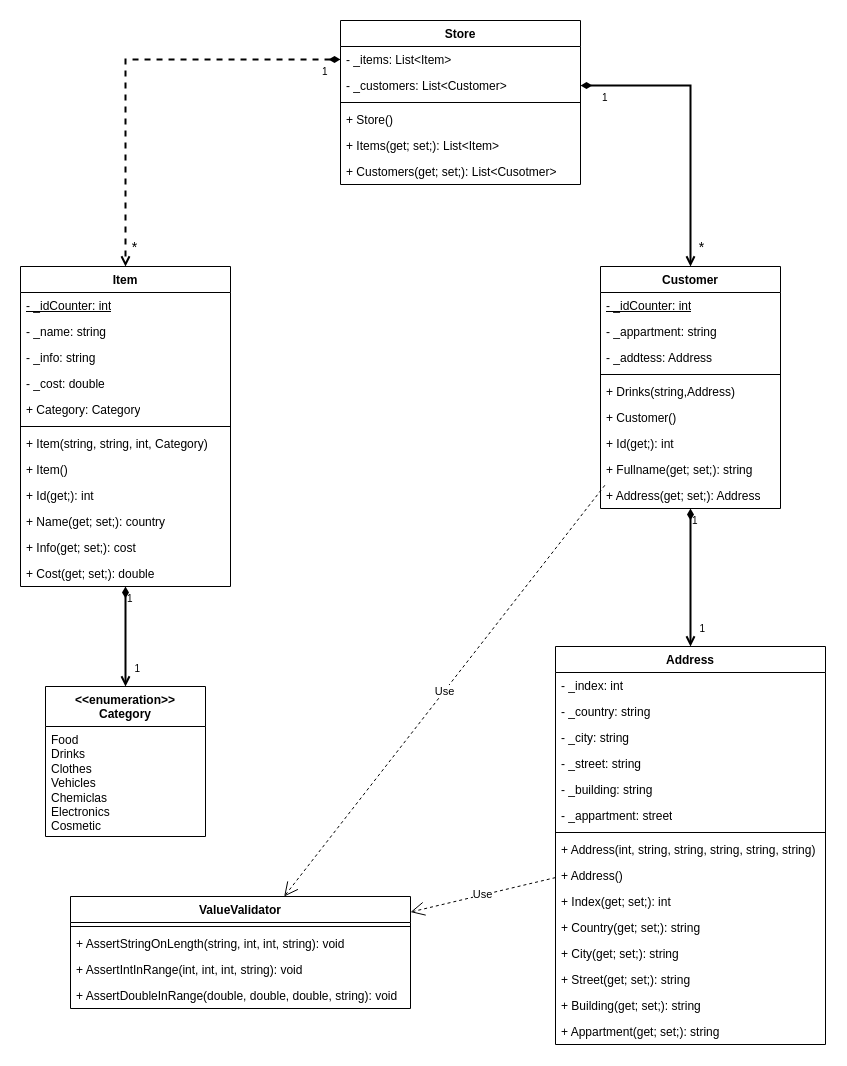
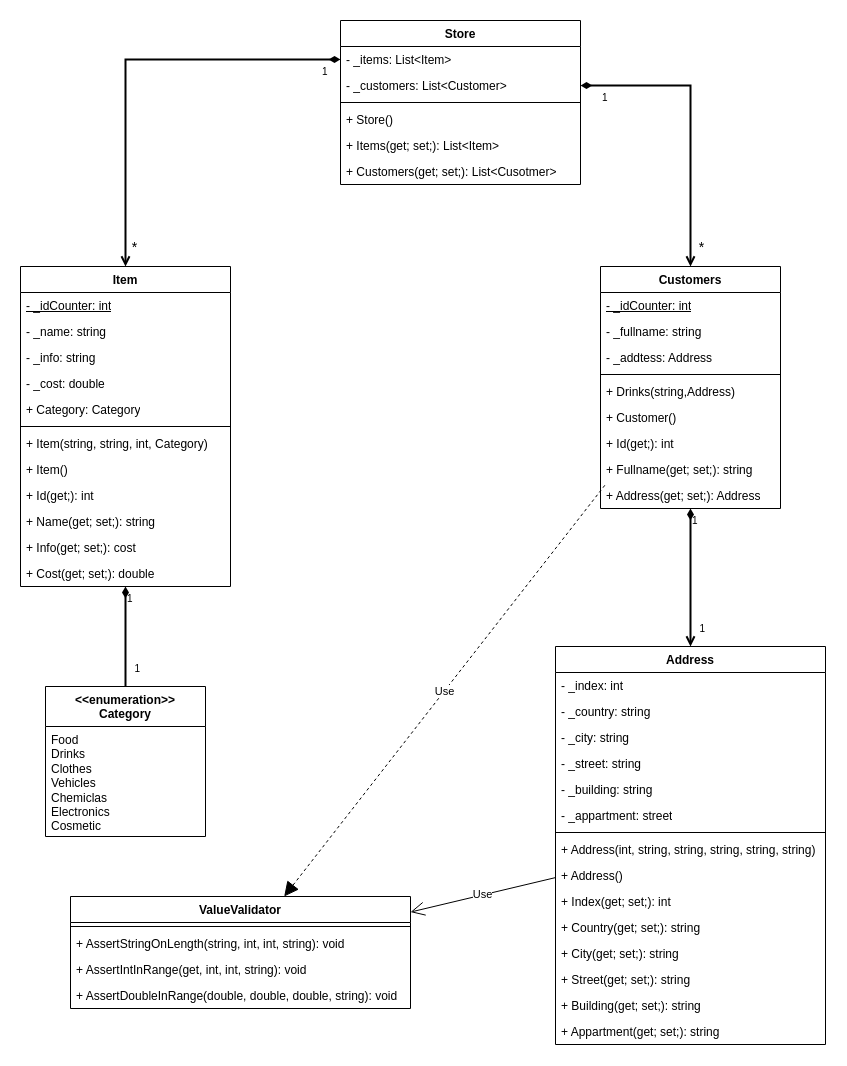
edge "- _items: List<Item>" -- "Item": style dashed -> solid
node "Customer": label "Customer" -> "Customers"
node "- _appartment: string": label "- _appartment: string" -> "- _fullname: string"
node "+ Name(get; set;): country": label "+ Name(get; set;): country" -> "+ Name(get; set;): string"
edge "Item" -- "<<enumeration>> Category": arrowhead open -> none
edge "Address" -> "ValueValidator": style dashed -> solid
edge "+ Address(get; set;): Address" -> "ValueValidator": arrowhead open -> block
node "+ AssertIntInRange(int, int, int, string): void": label "+ AssertIntInRange(int, int, int, string): void" -> "+ AssertIntInRange(get, int, int, string): void"
